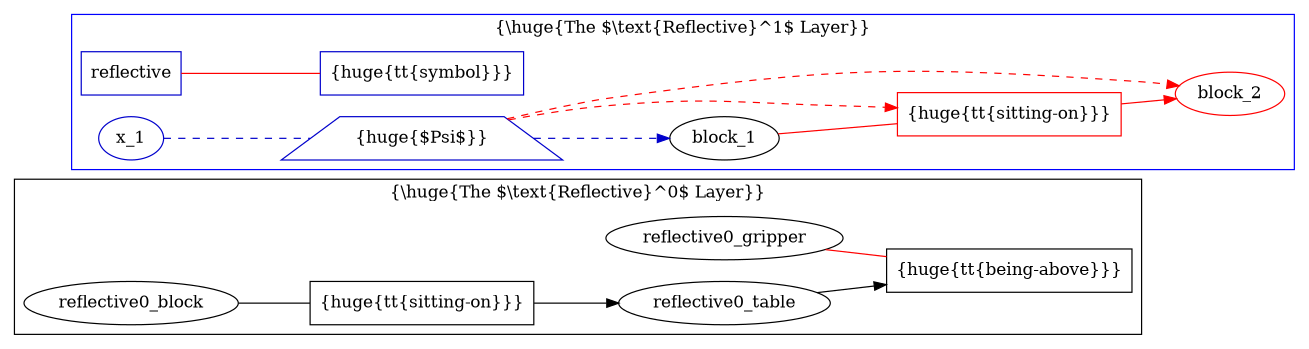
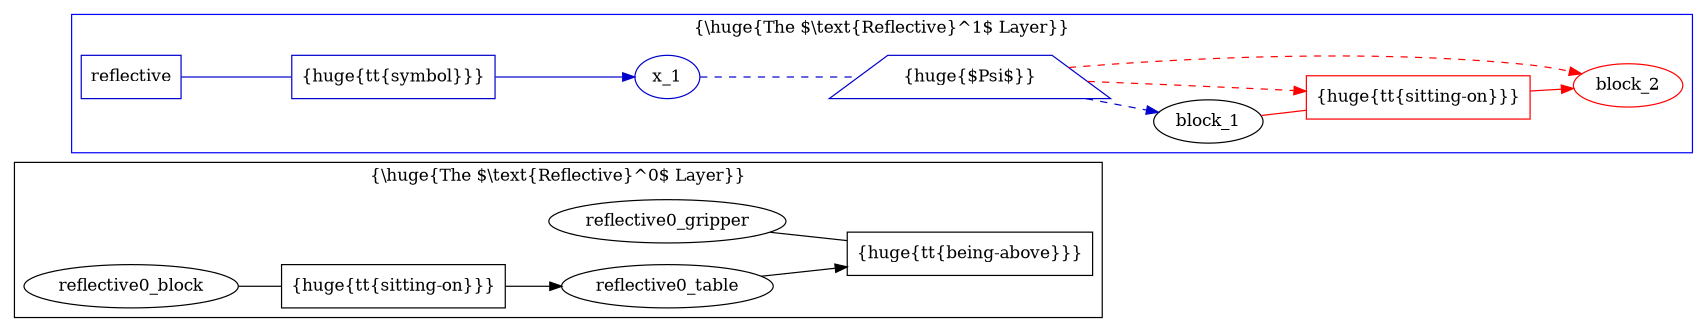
edge "reflective" -- "{huge{tt{symbol}}}": color red -> #0000cc
edge "{huge{tt{symbol}}}" -> "x_1": added
edge "reflective0_gripper" -- "{huge{tt{being-above}}}": color red -> #000000
